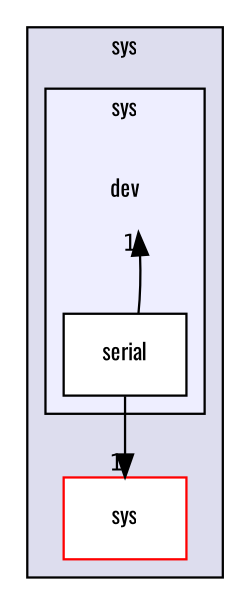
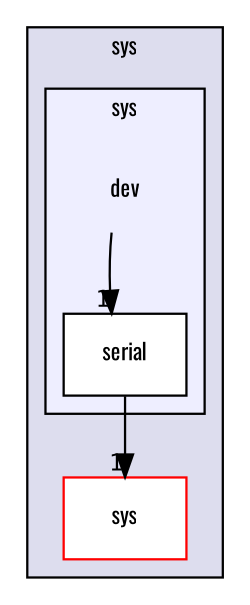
edge "serial" -> "dev": reversed
